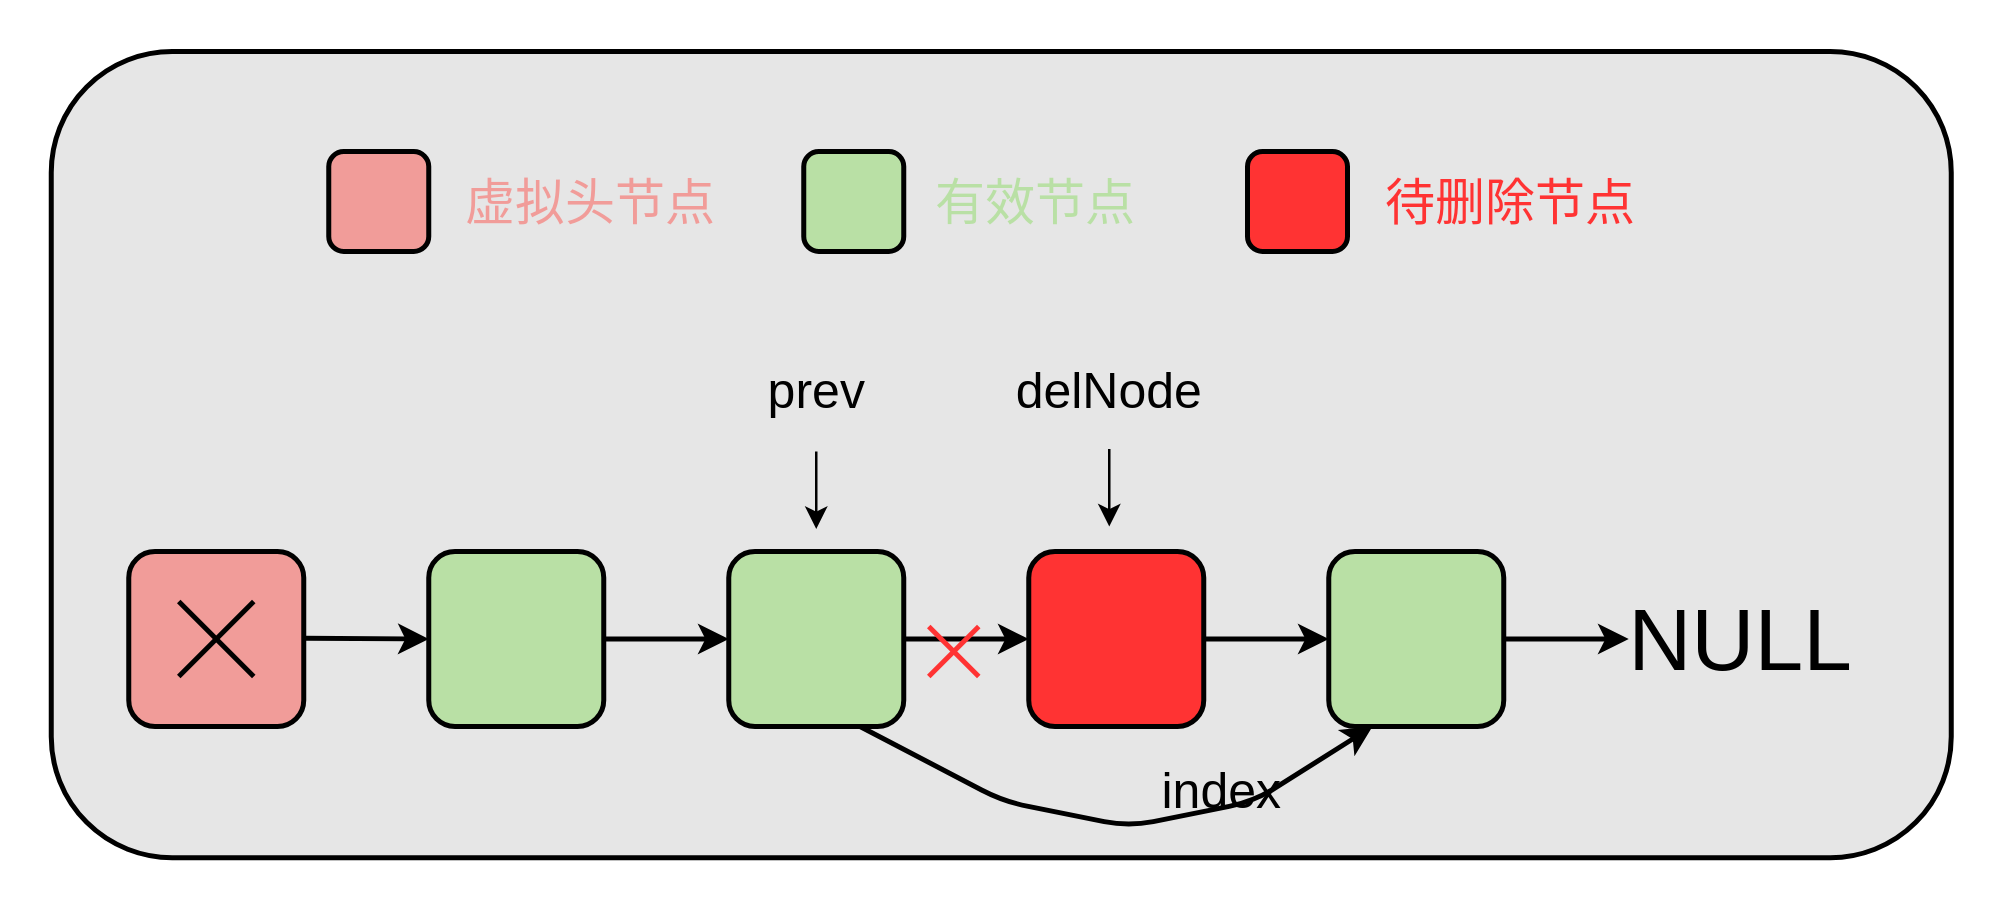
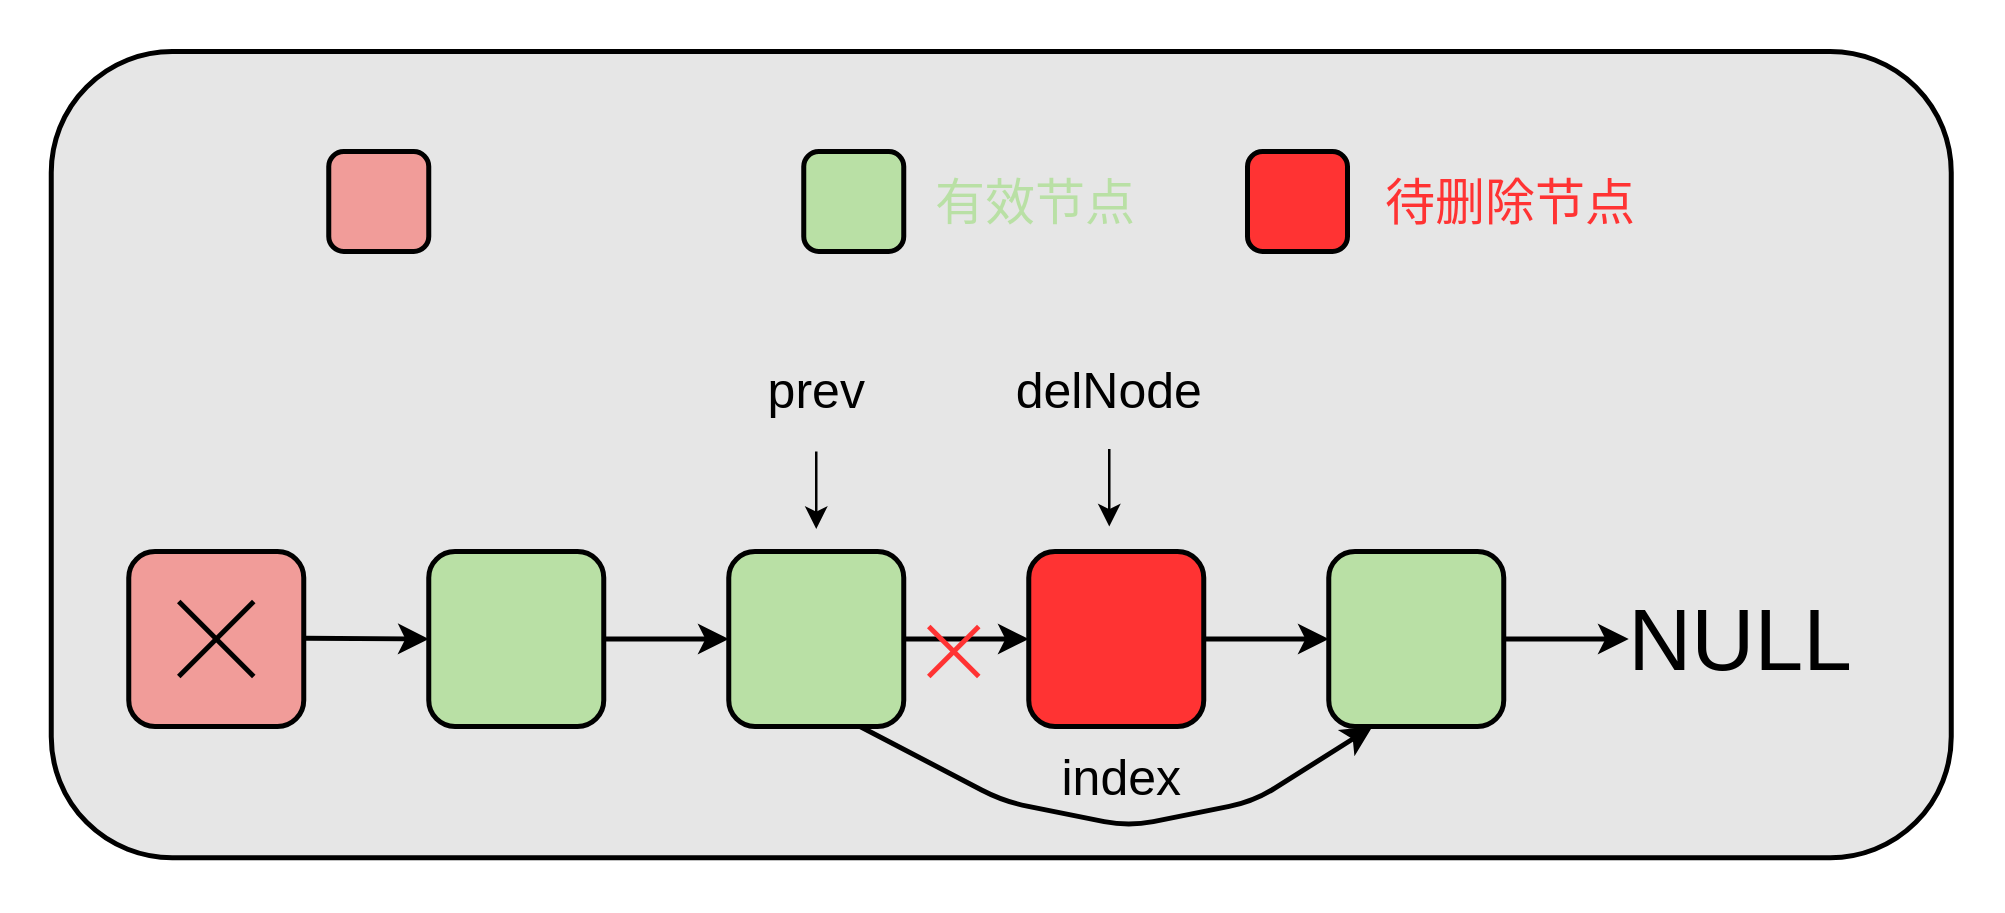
node "虚拟头节点": removed
node "index": moved (1223, 789) -> (1123, 776)
